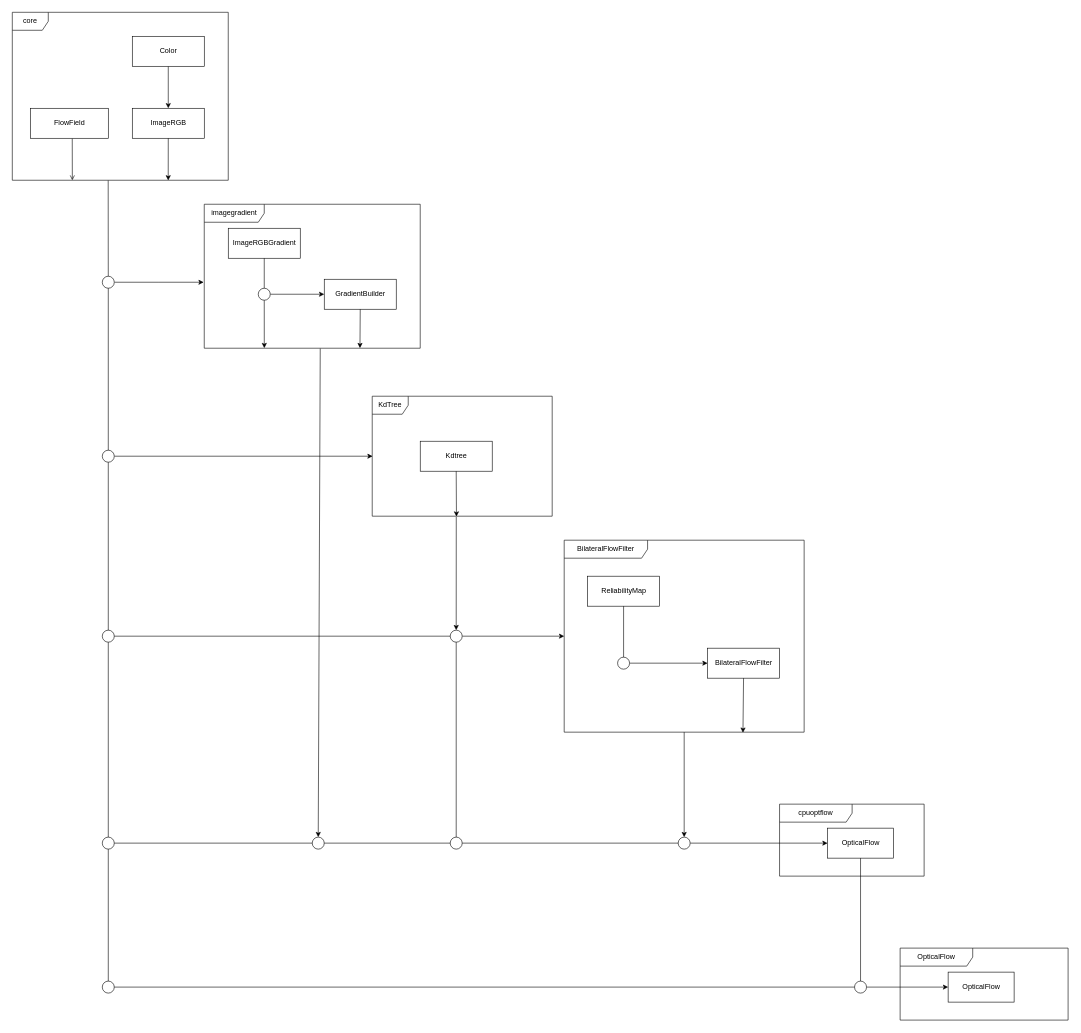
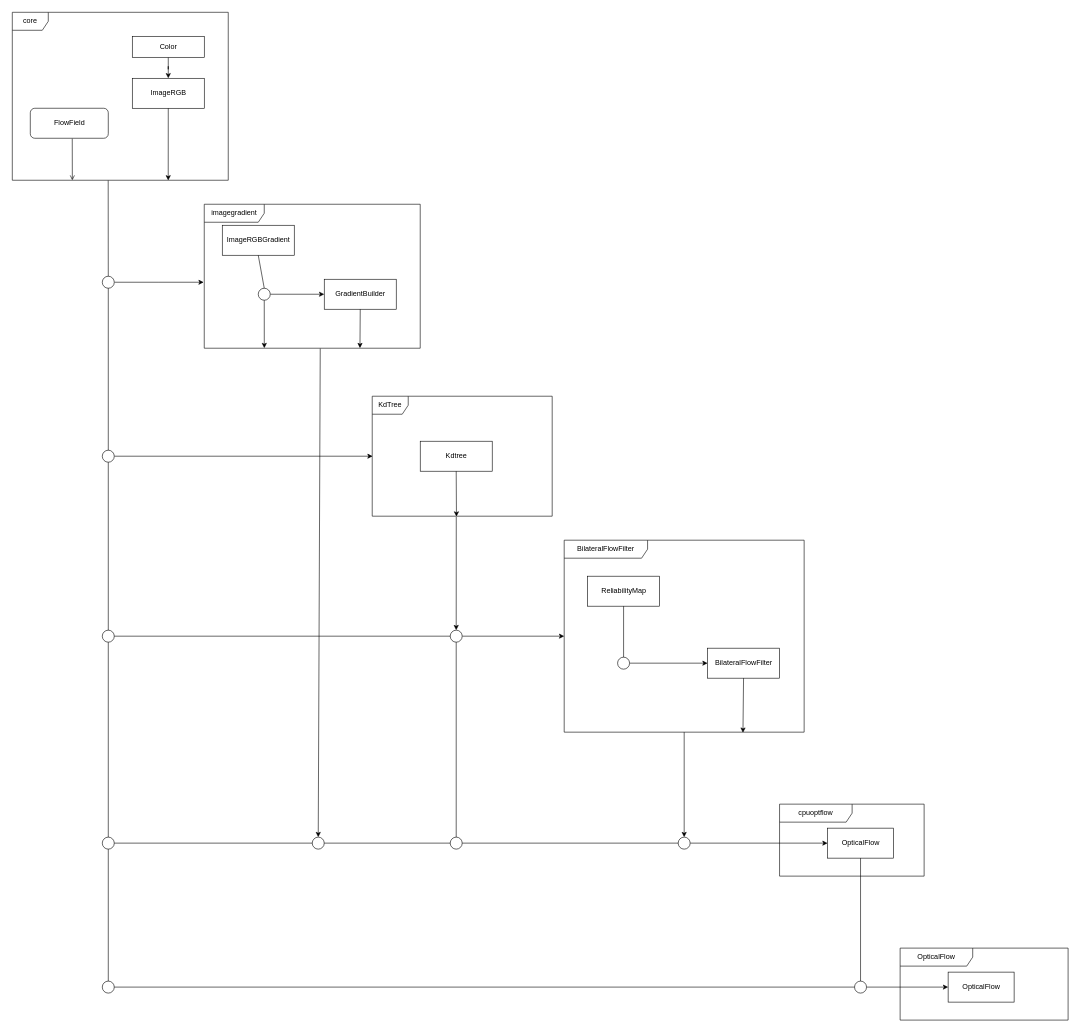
node "Color": size 72x30 -> 72x21
node "FlowField": shape rectangle -> rounded rectangle
node "ImageRGB": moved (168, 123) -> (168, 93)
node "ImageRGBGradient": moved (264, 243) -> (258, 240)
